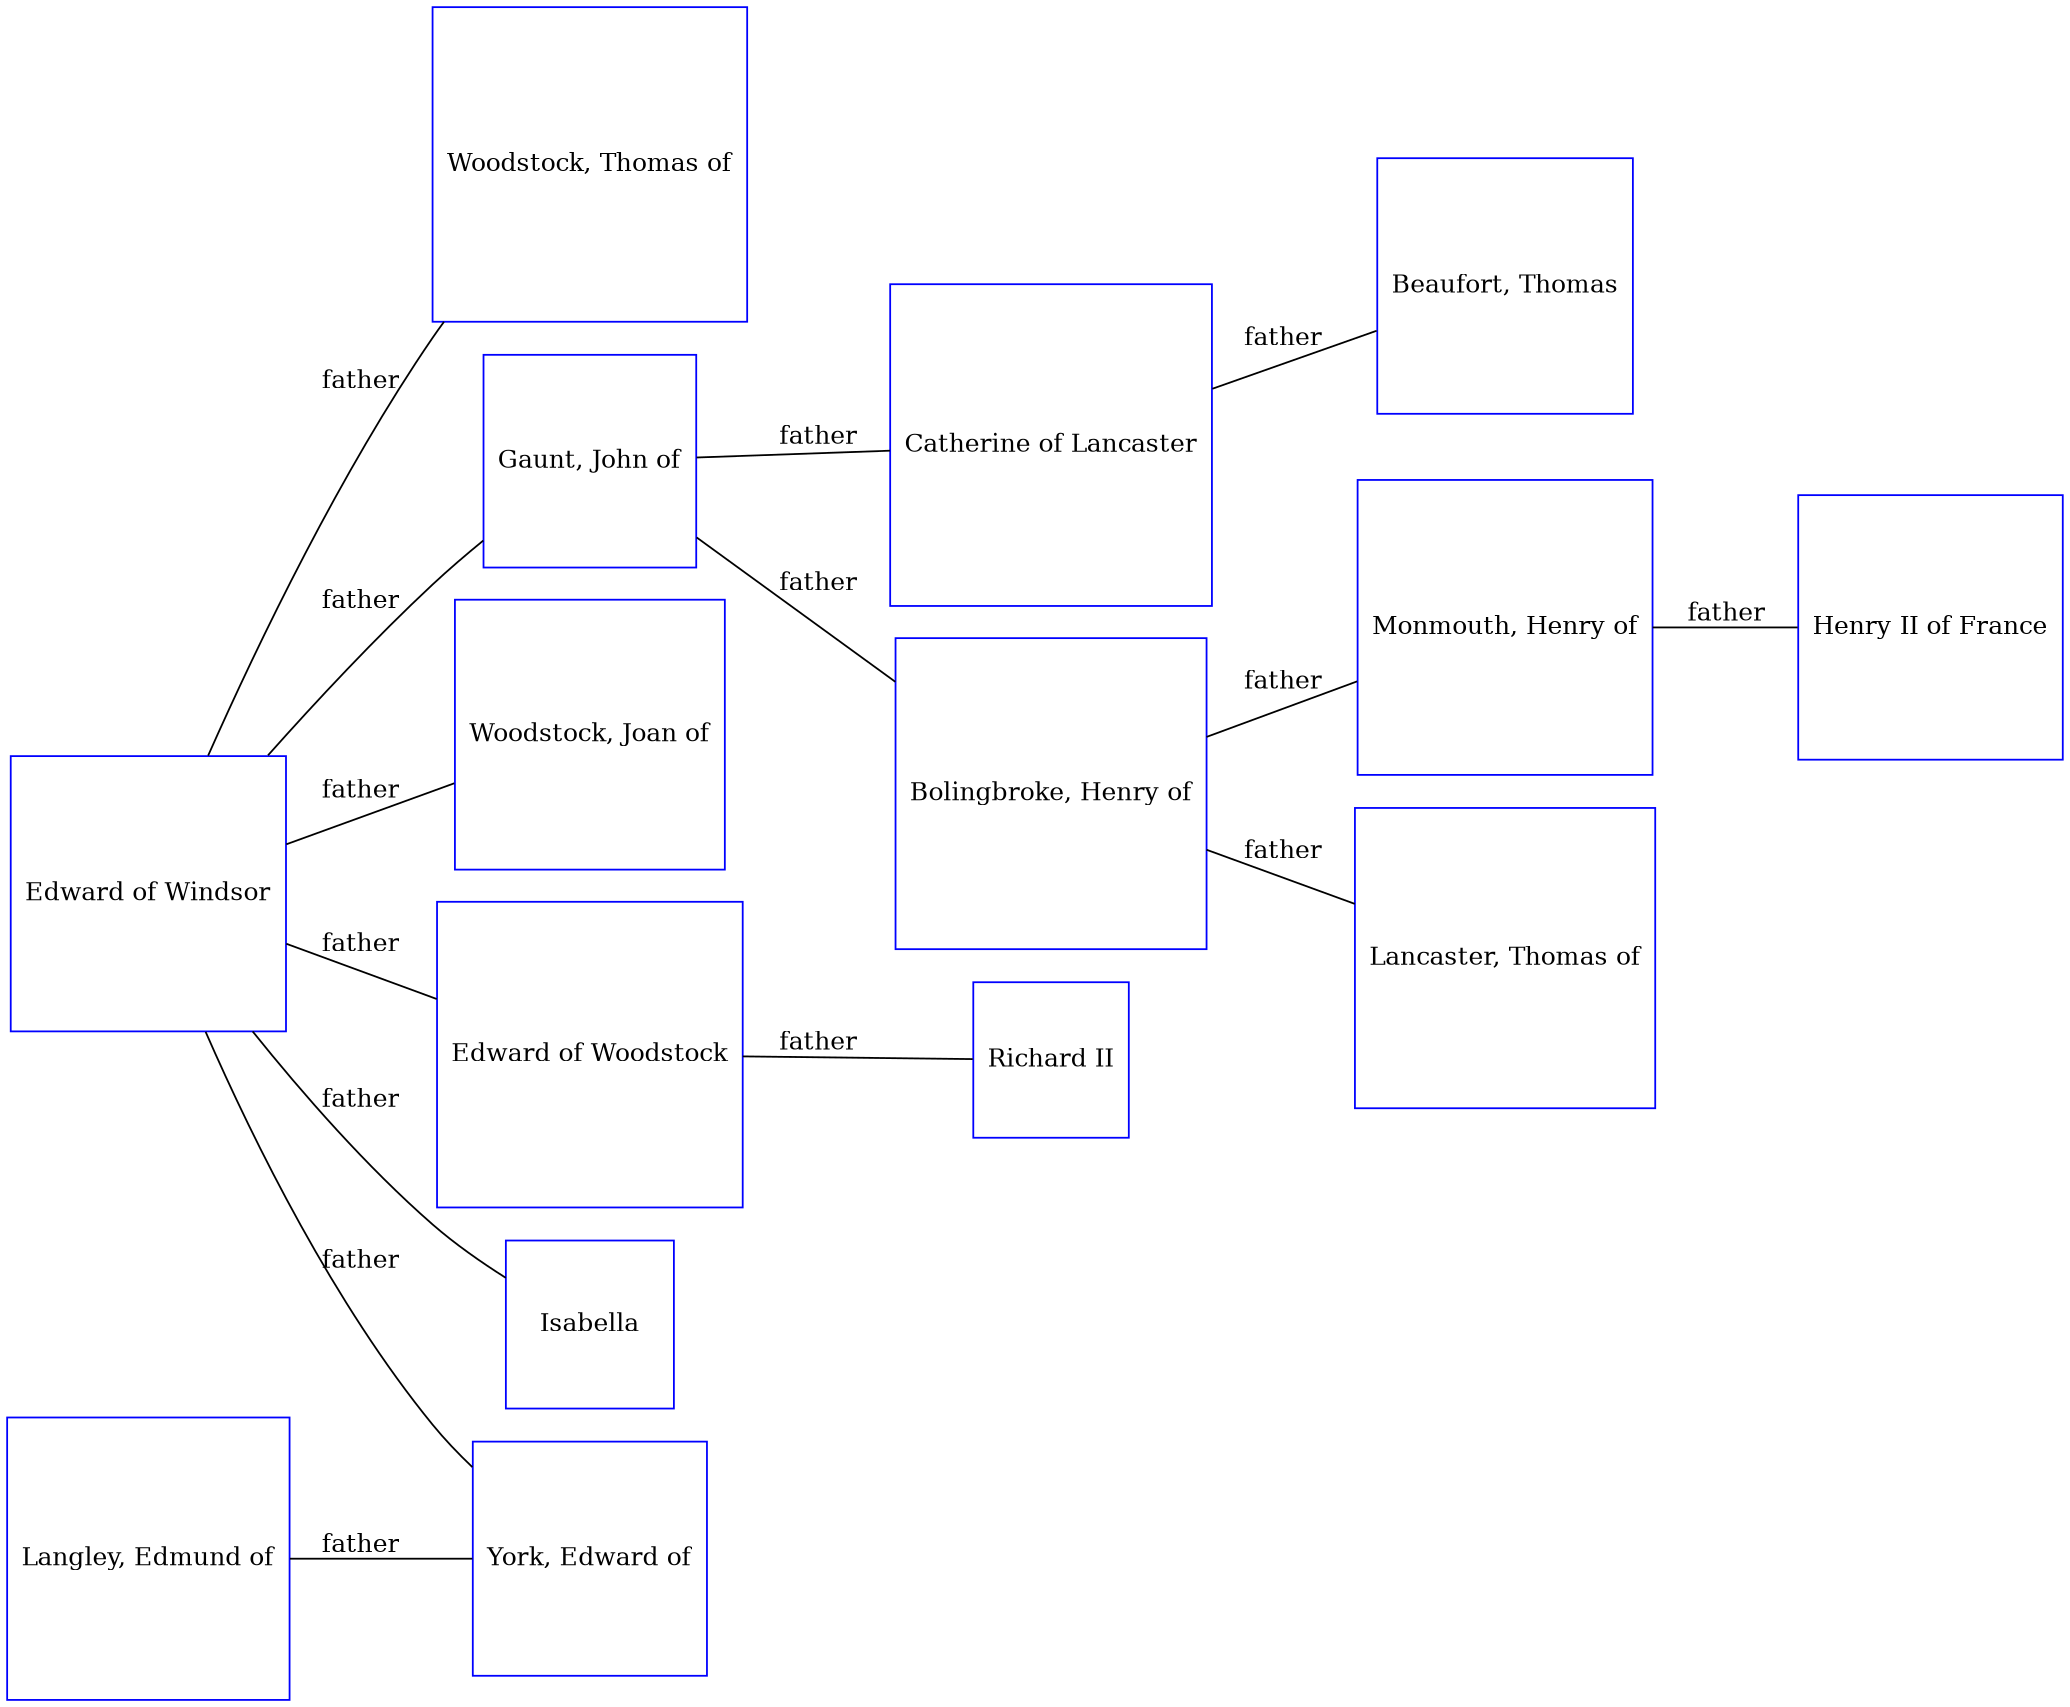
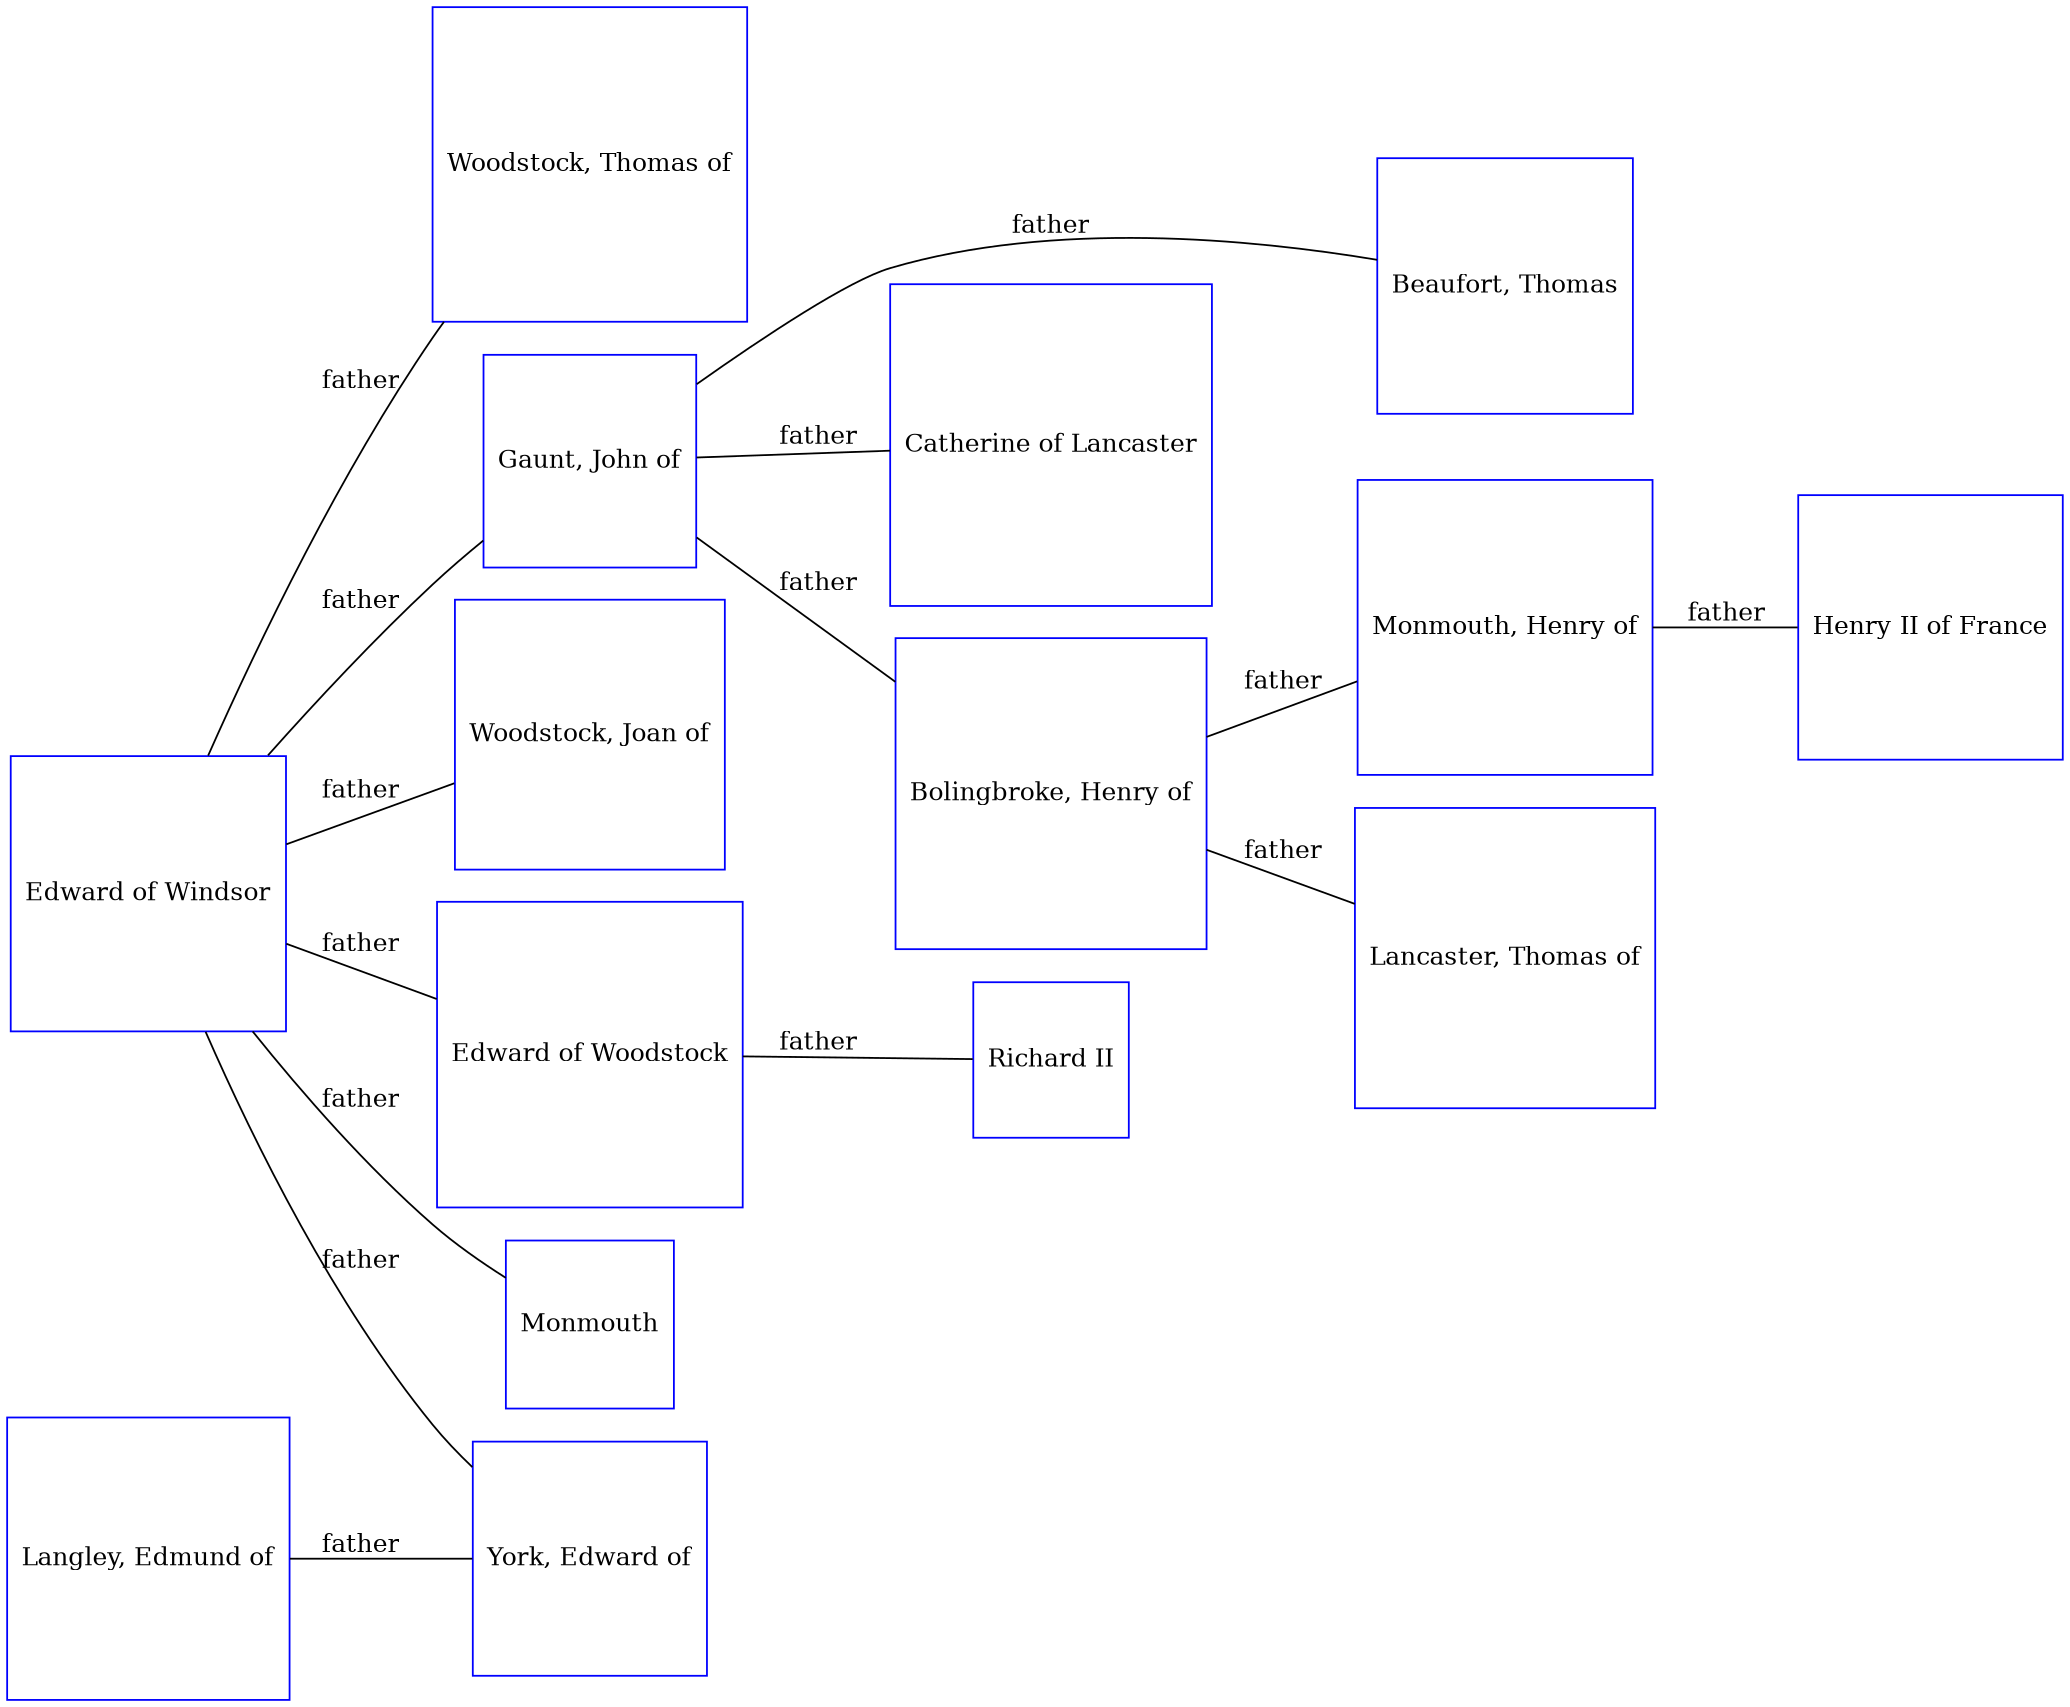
edge "Beaufort, Thomas" -- "Catherine of Lancaster": now "Beaufort, Thomas" -- "Gaunt, John of"
node "Isabella": label "Isabella" -> "Monmouth"
